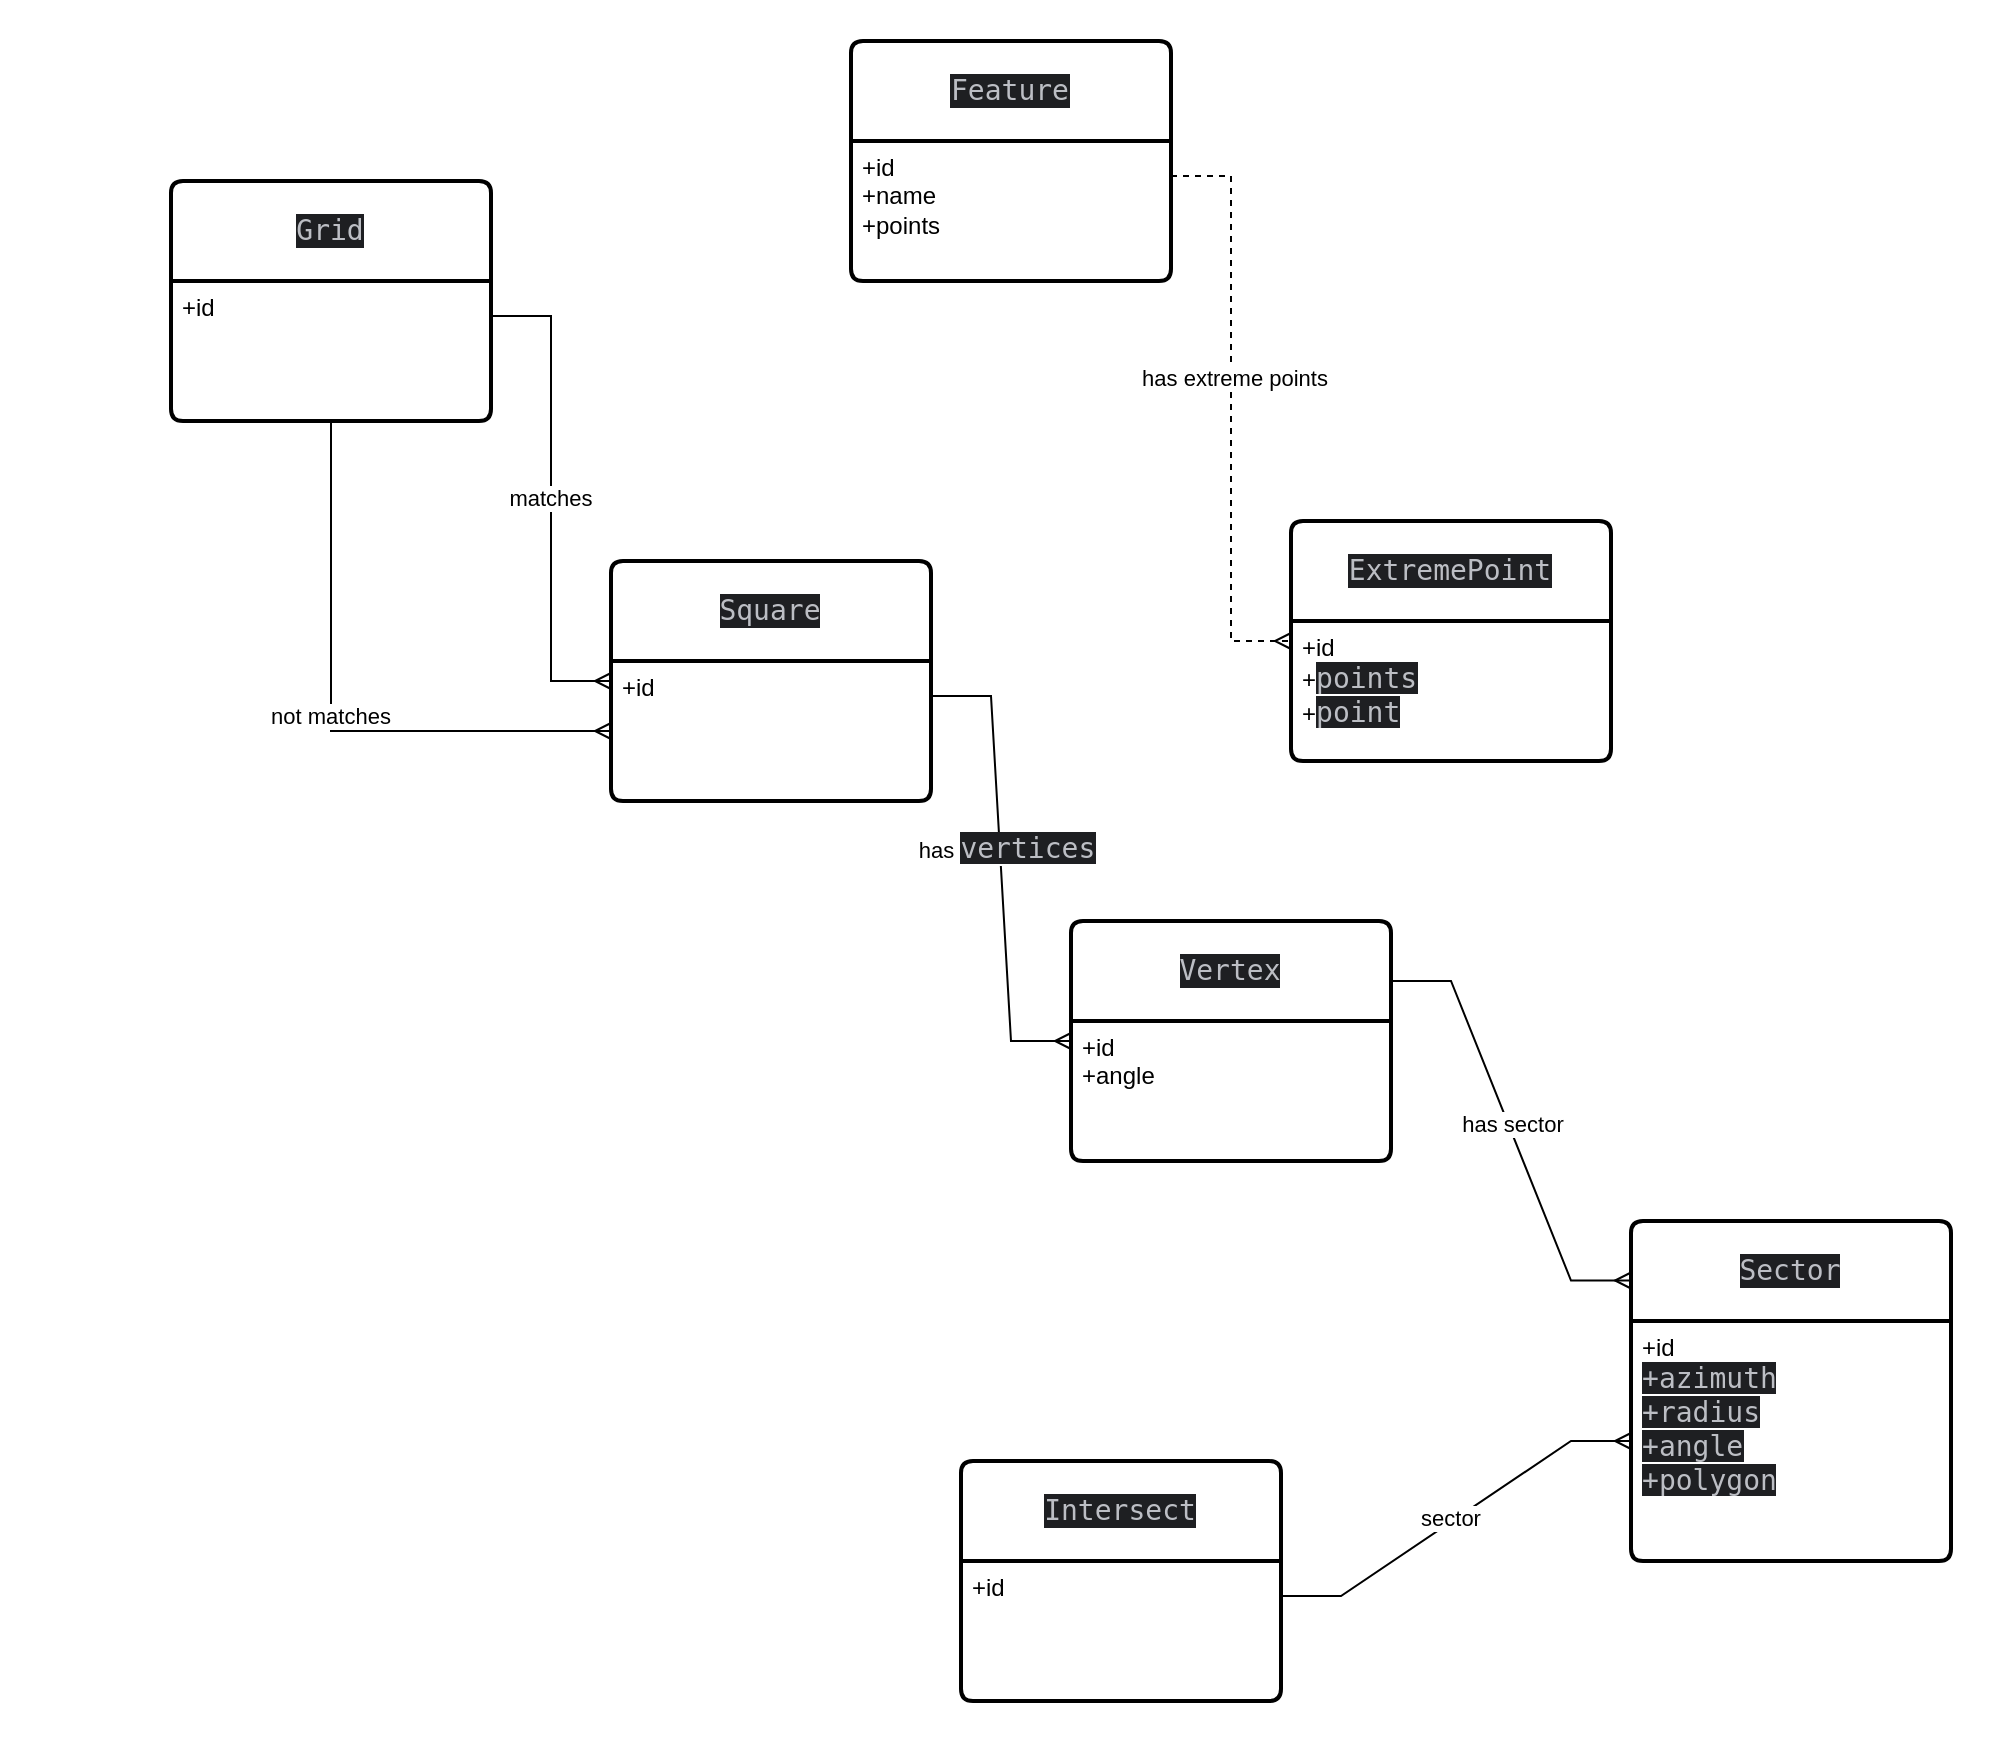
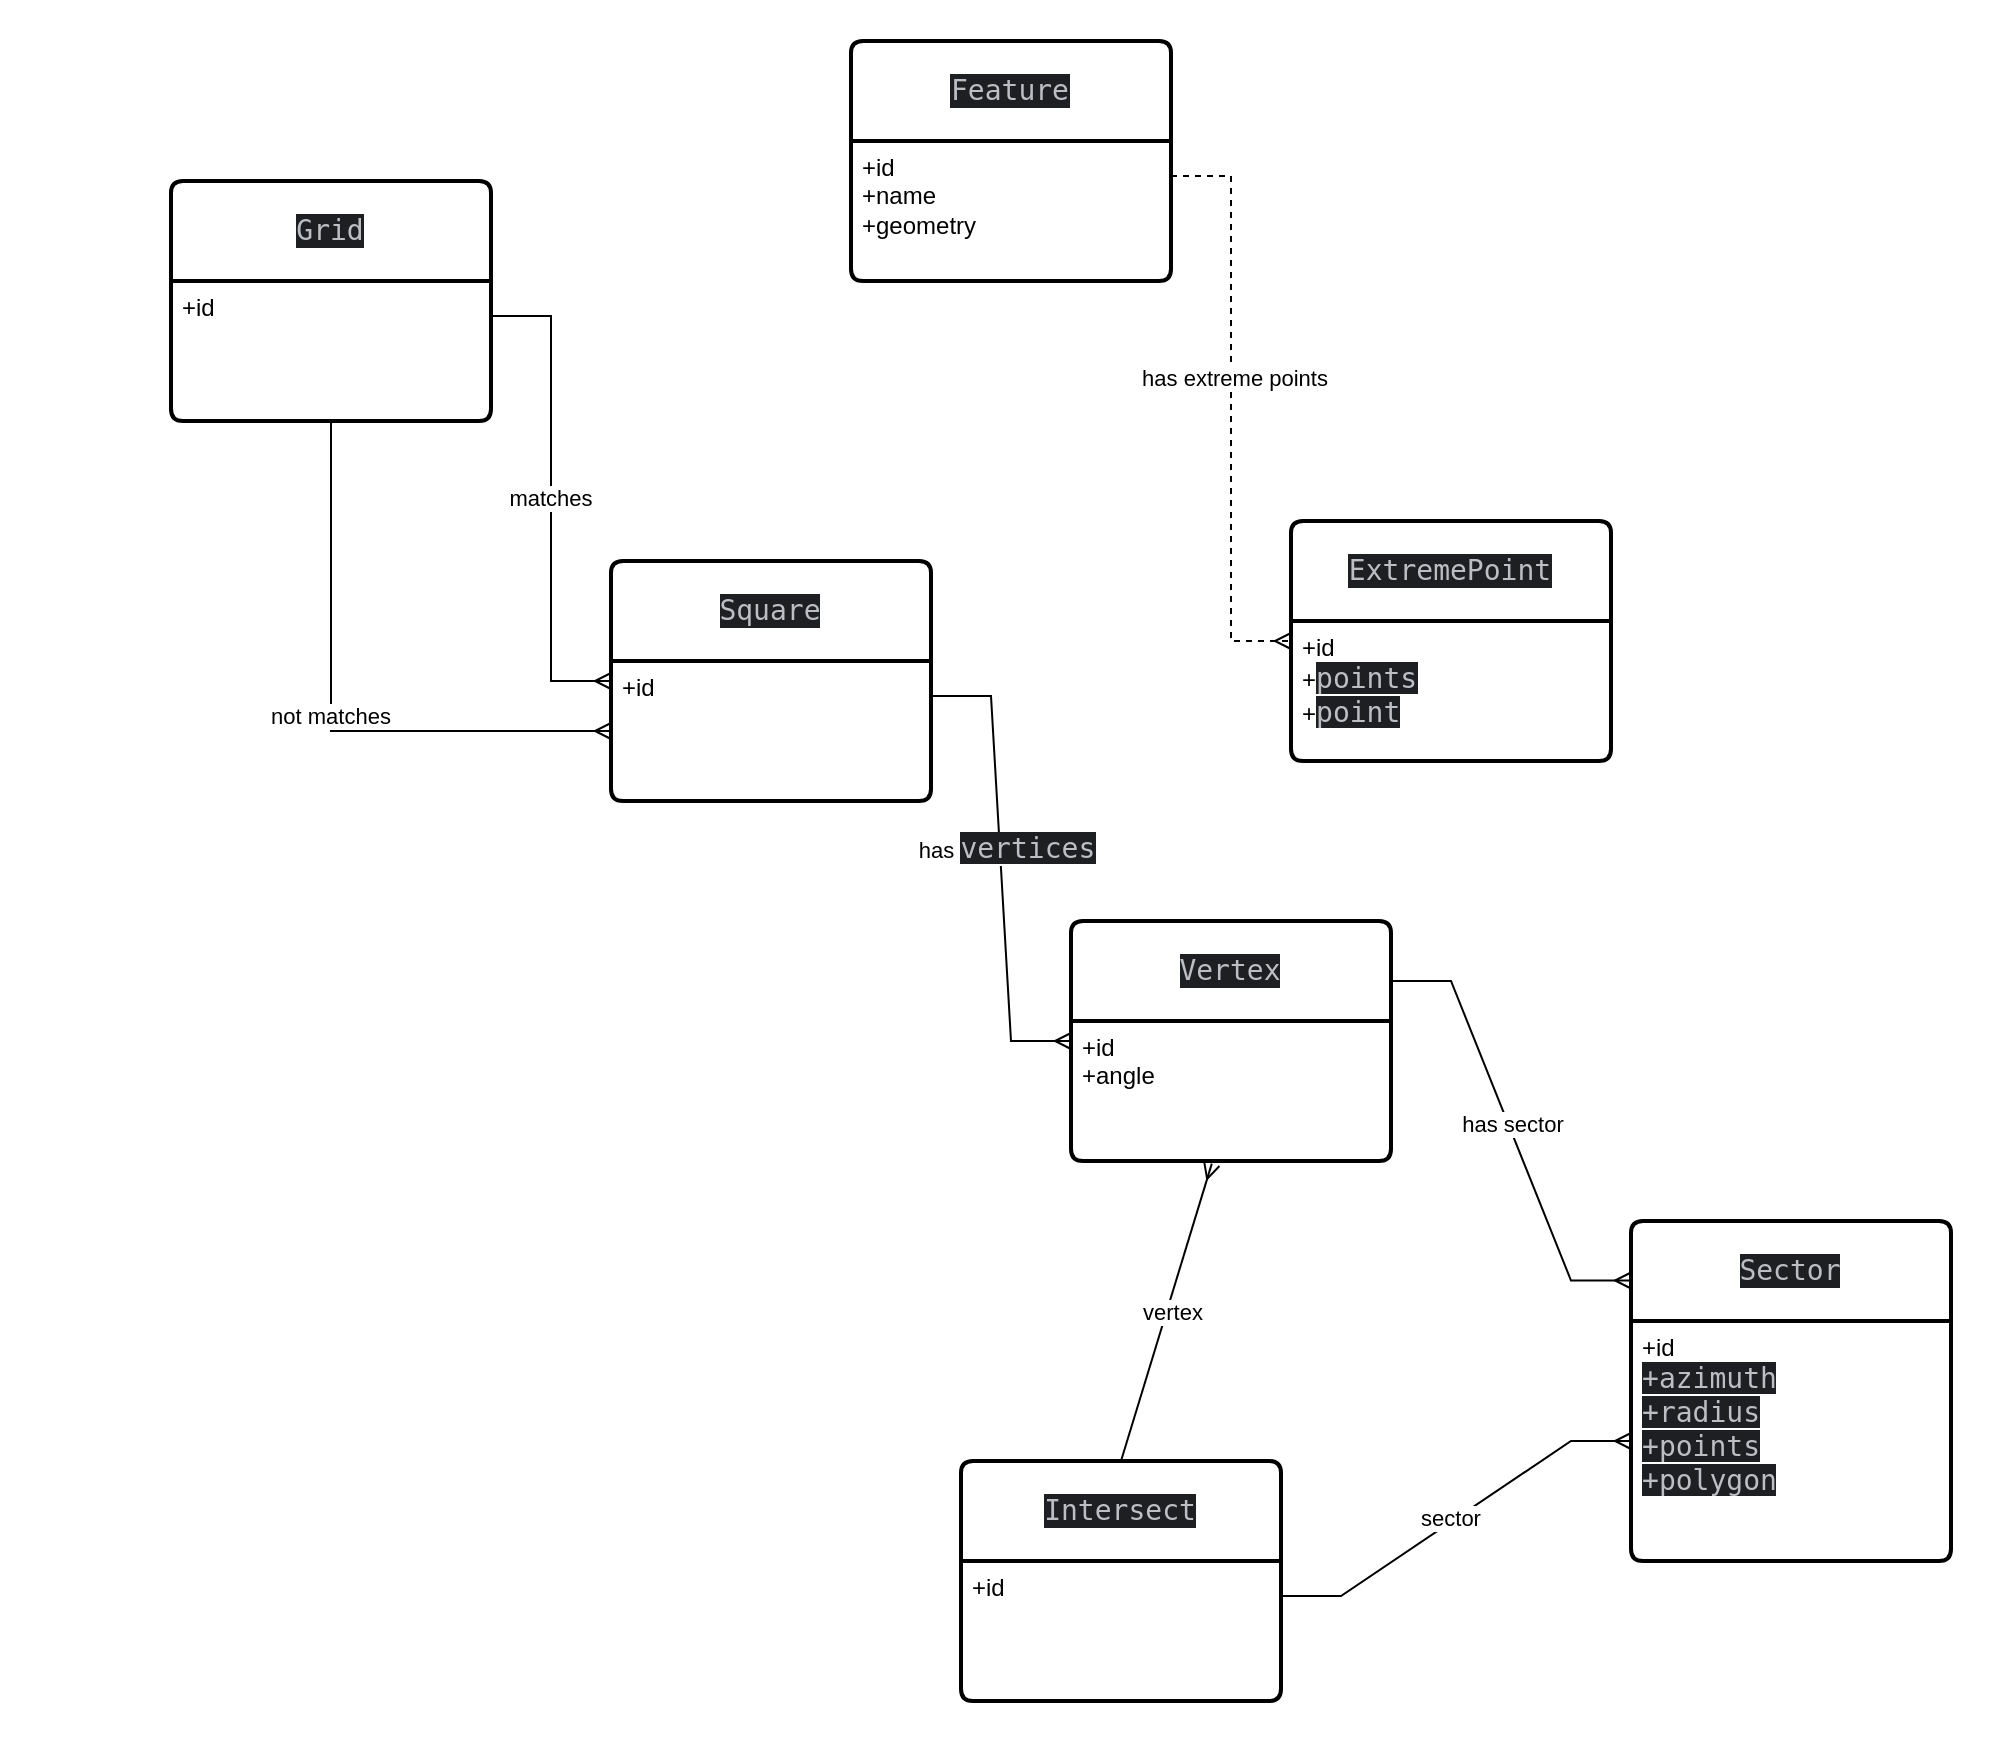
node "+id +name +points": label "+id +name +points" -> "+id +name +geometry"
edge "Intersect" -> "+id +angle": added, label "vertex"
node "+id +azimuth +radius +angle +polygon": label "+id +azimuth +radius +angle +polygon" -> "+id +azimuth +radius +points +polygon"
